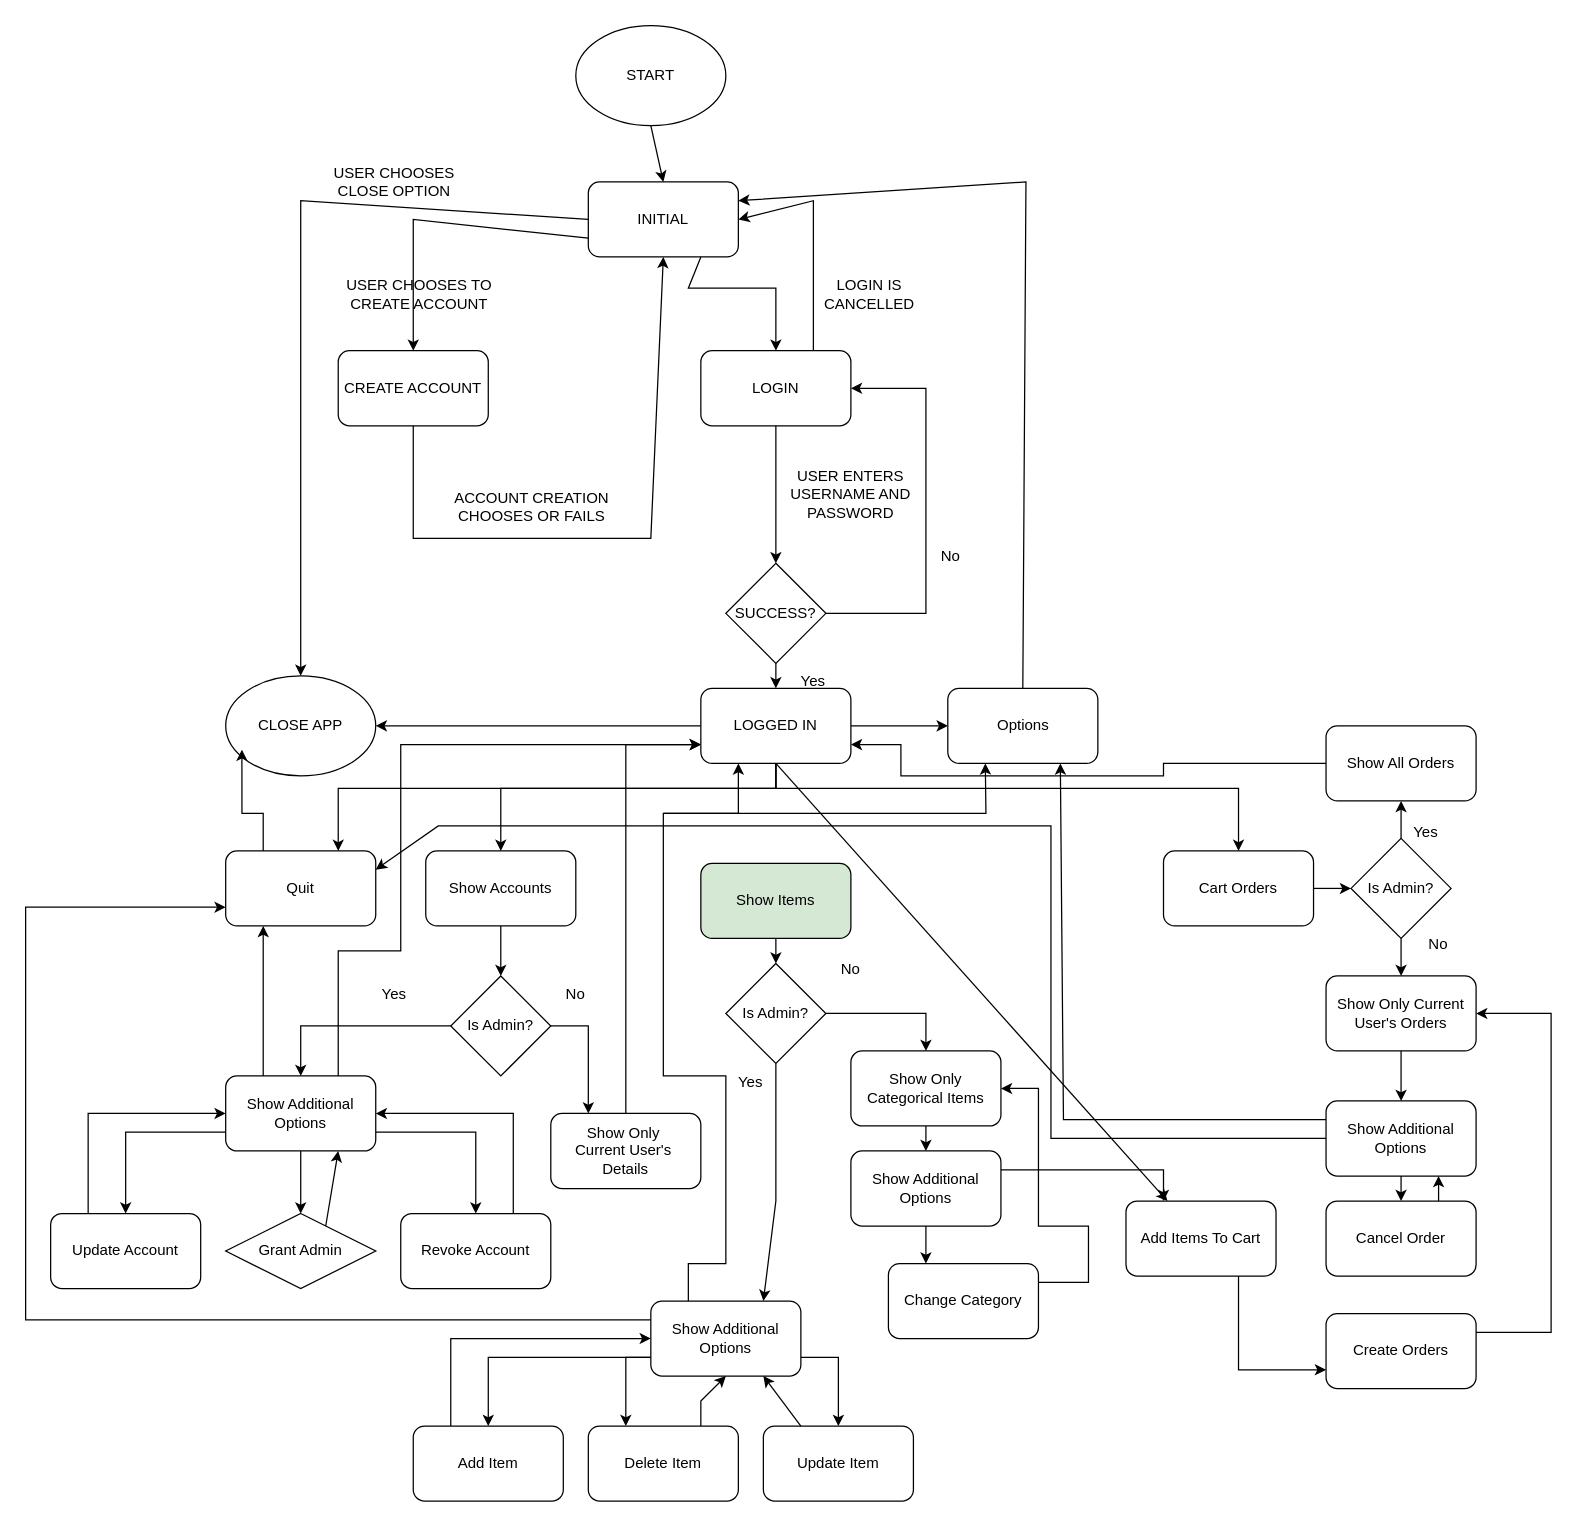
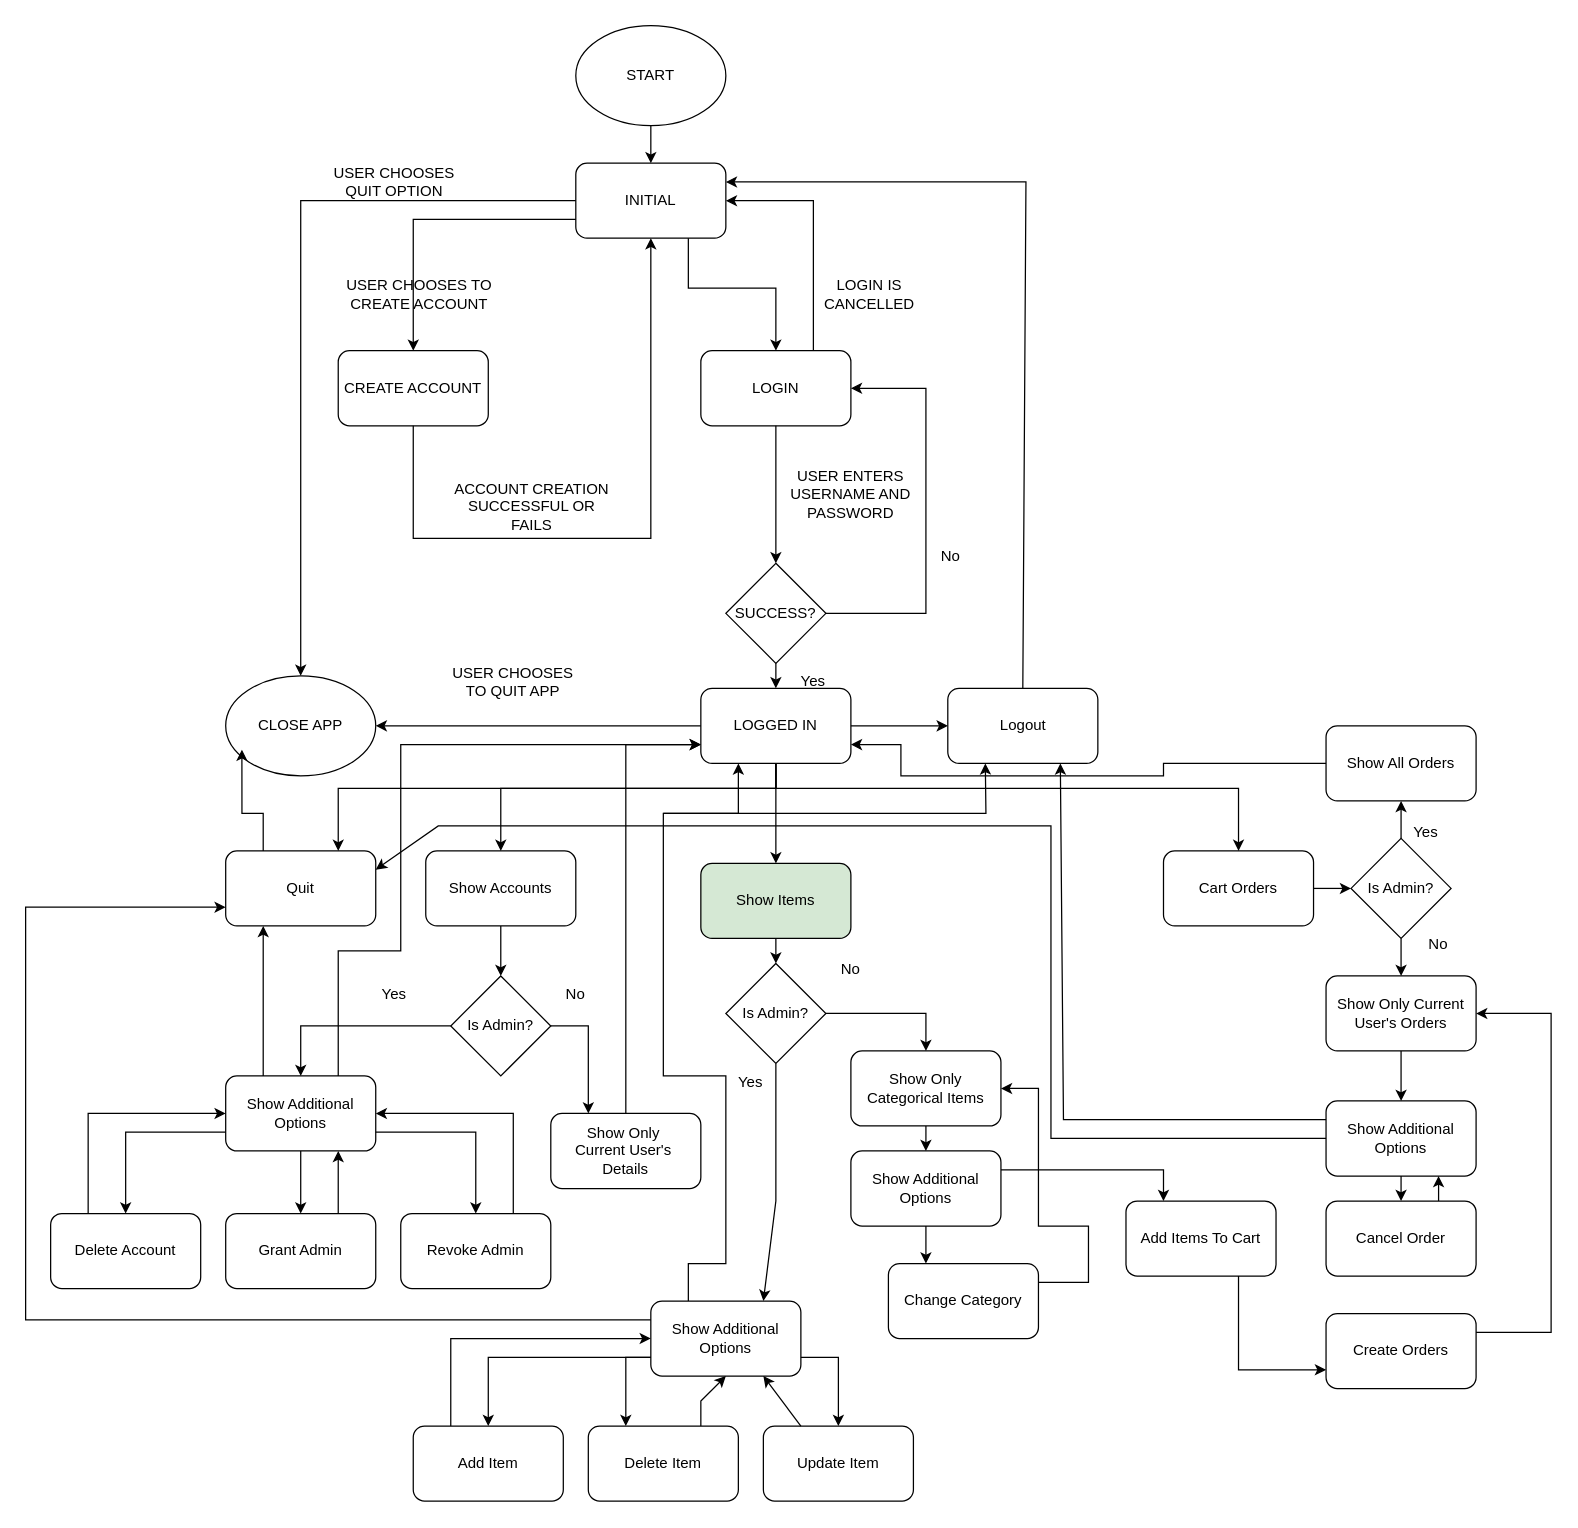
node "USER CHOOSES CLOSE OPTION": label "USER CHOOSES CLOSE OPTION" -> "USER CHOOSES QUIT OPTION"
node "INITIAL": moved (663, 219) -> (651, 201)
node "ACCOUNT CREATION CHOOSES OR FAILS": label "ACCOUNT CREATION CHOOSES OR FAILS" -> "ACCOUNT CREATION SUCCESSFUL OR FAILS"
node "USER CHOOSES TO QUIT APP": added
node "Options": label "Options" -> "Logout"
edge "LOGGED IN" -> "Add Items To Cart": now "LOGGED IN" -> "Show Items"
node "Update Account": label "Update Account" -> "Delete Account"
node "Grant Admin": shape diamond -> rounded rectangle
node "Revoke Account": label "Revoke Account" -> "Revoke Admin"
